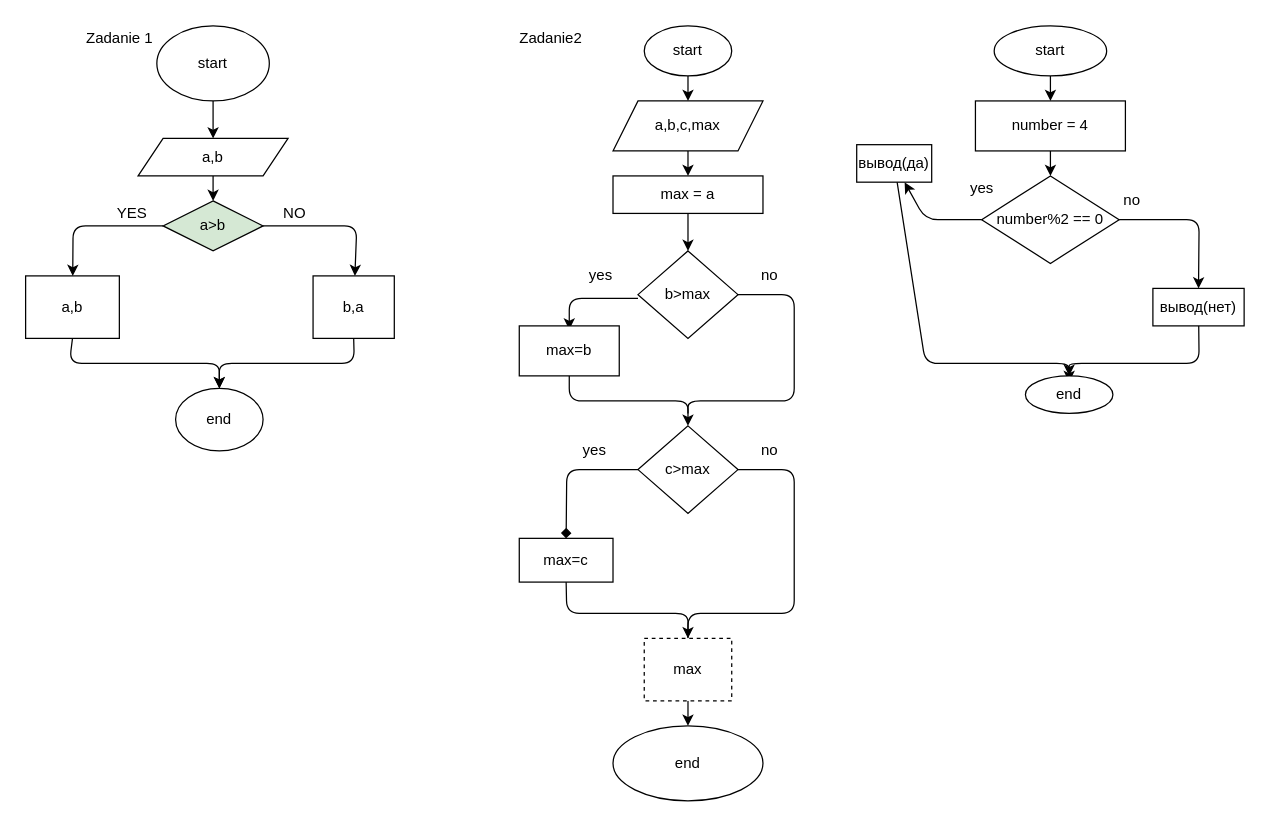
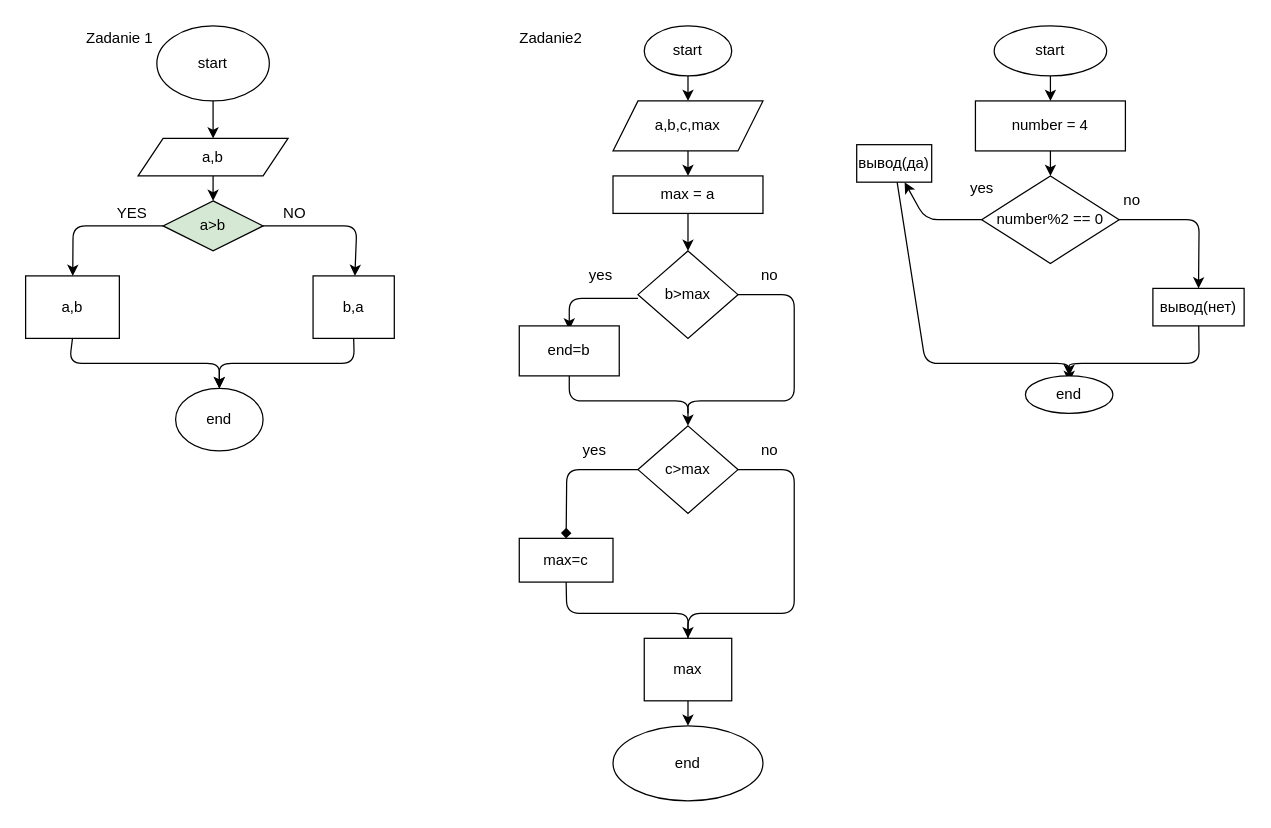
node "max=b": label "max=b" -> "end=b"
node "max": style dashed -> solid
